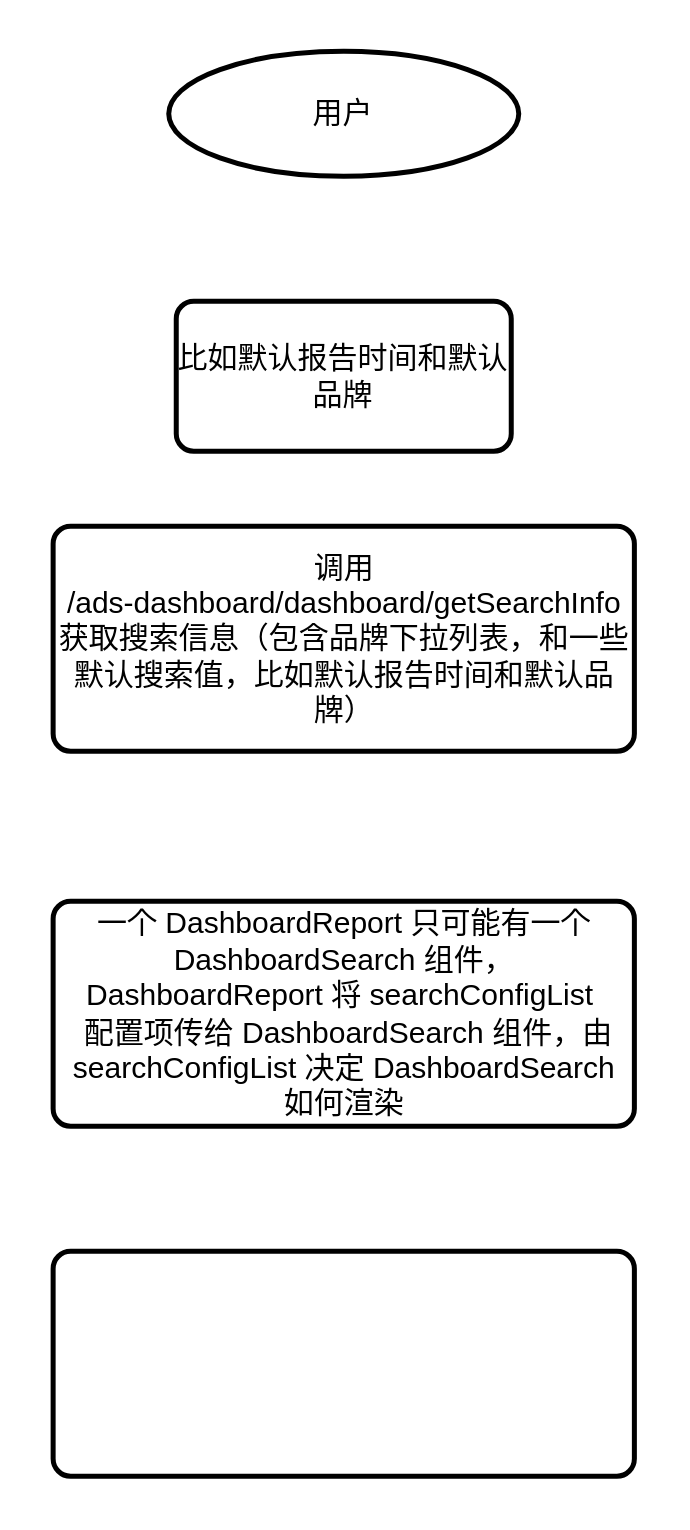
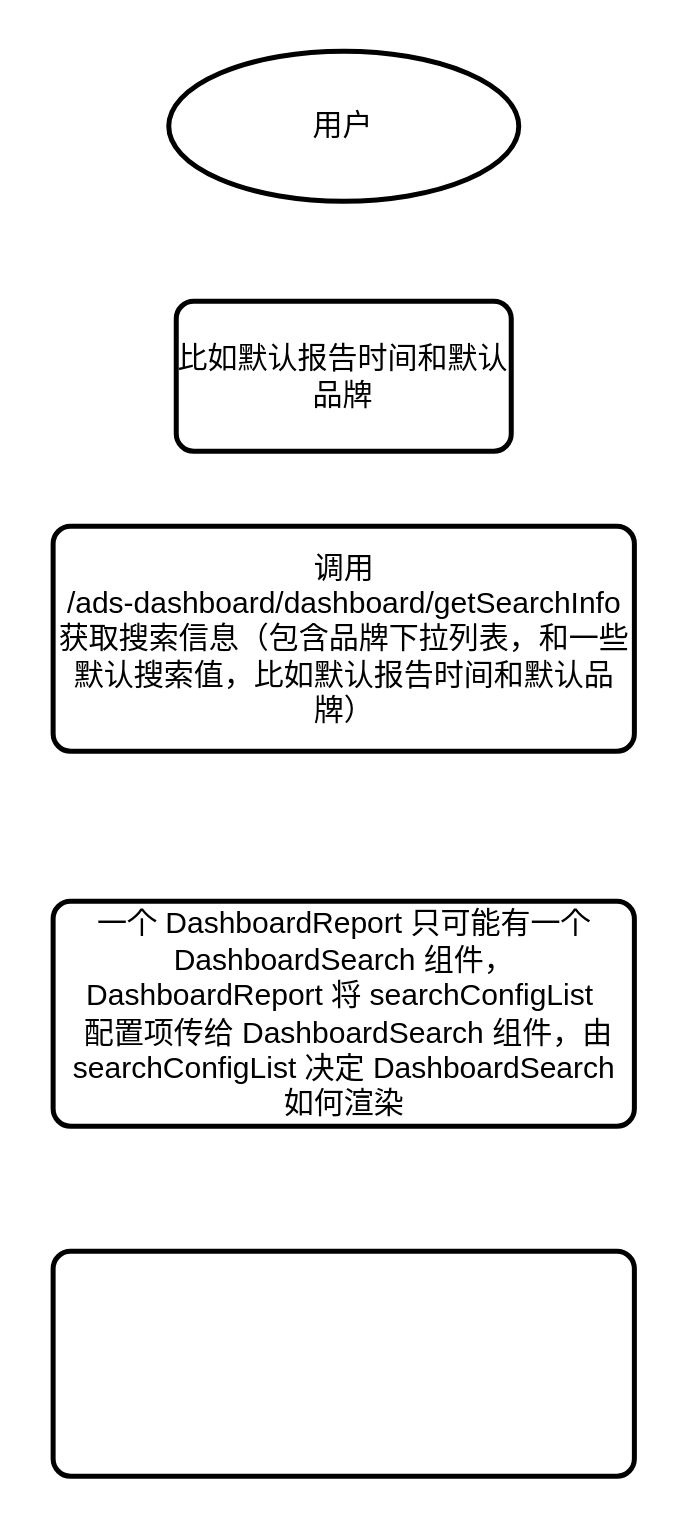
node "用户": size 350x125 -> 350x150
